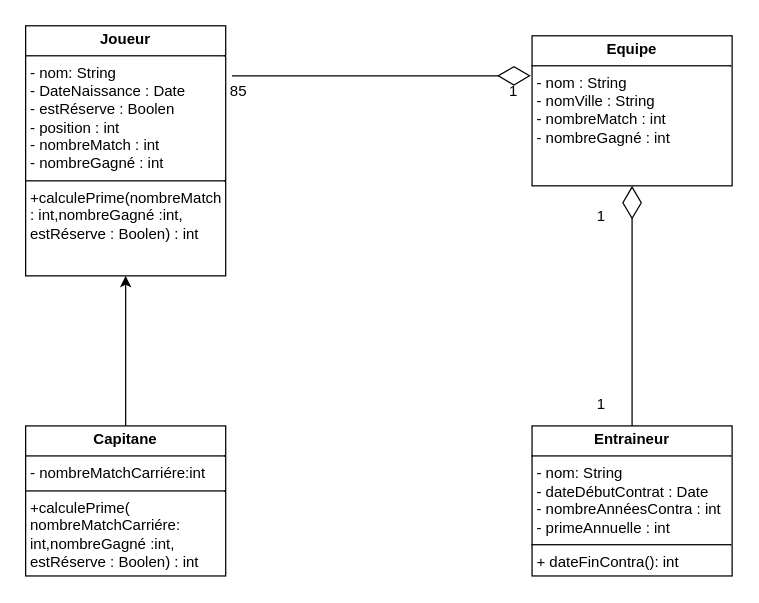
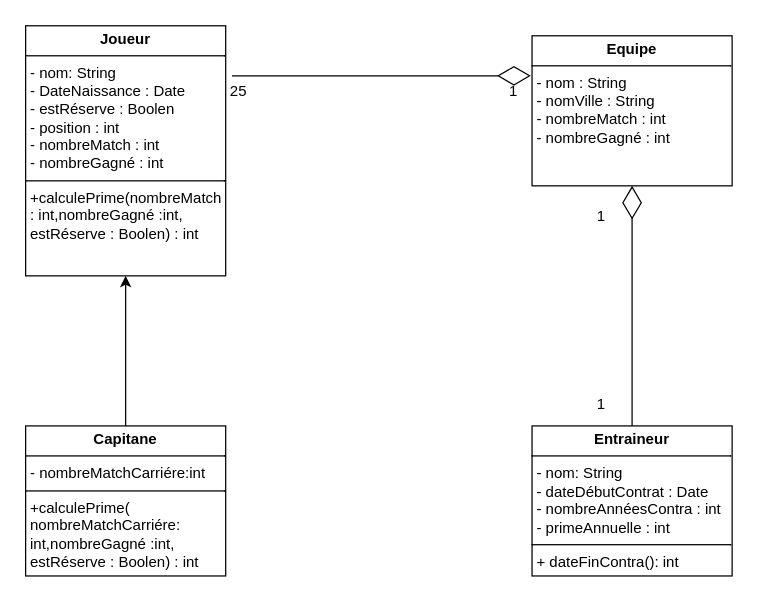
node "85": label "85" -> "25"
